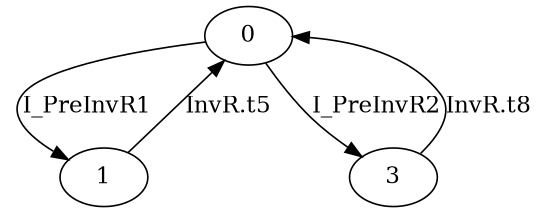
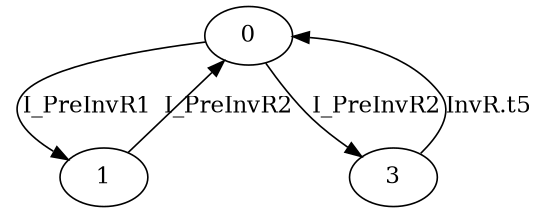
edge "1" -> "0": label "InvR.t5" -> "I_PreInvR2"
edge "3" -> "0": label "InvR.t8" -> "InvR.t5"
